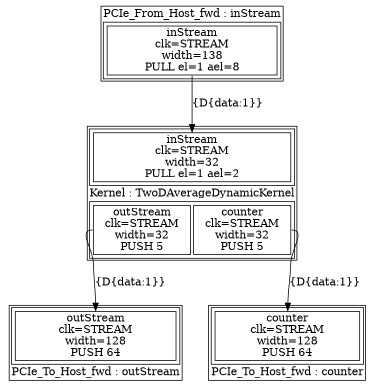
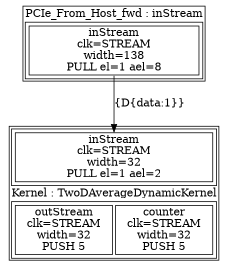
node "outStream": removed
node "counter": removed
